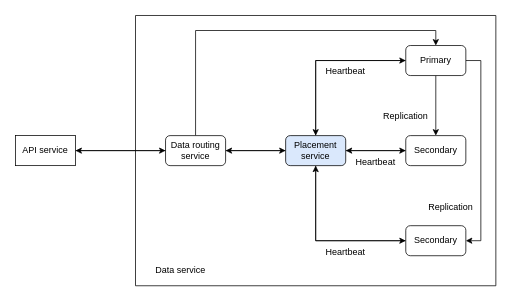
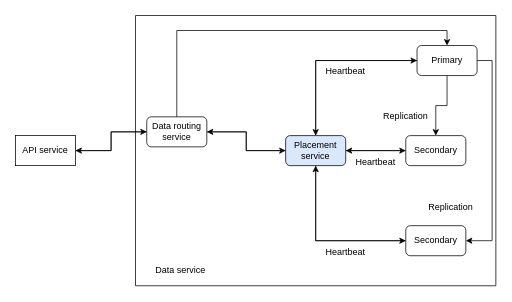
node "Primary": moved (435, 60) -> (447, 60)
node "Data routing service": moved (195, 150) -> (177, 132)
